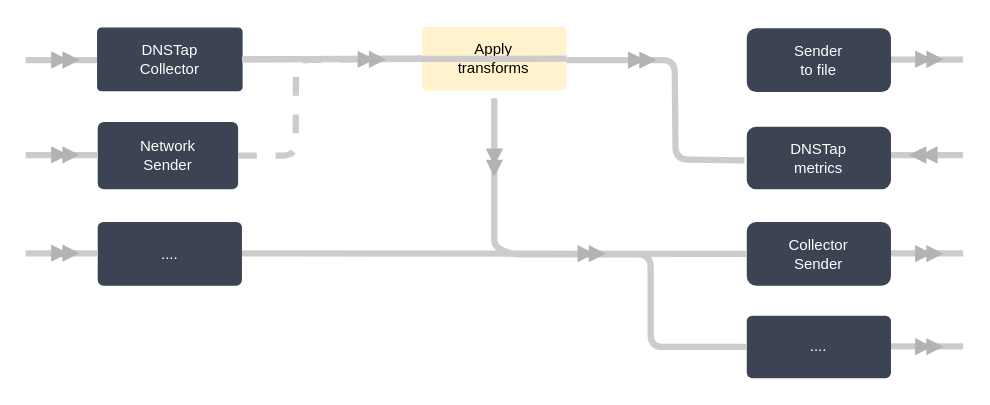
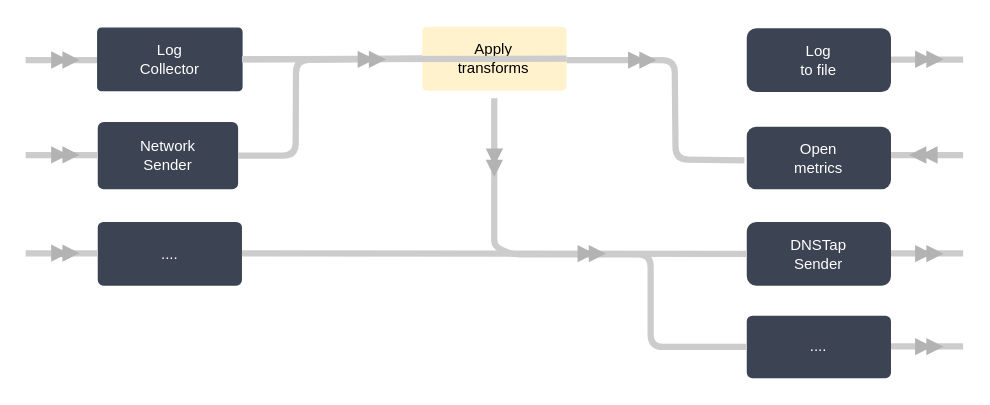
node "DNSTap Collector": label "DNSTap Collector" -> "Log Collector"
node "Sender to file": label "Sender to file" -> "Log to file"
edge "Apply transforms" -- "Network Sender": style dashed -> solid
node "DNSTap metrics": label "DNSTap metrics" -> "Open metrics"
node "Collector Sender": label "Collector Sender" -> "DNSTap Sender"
